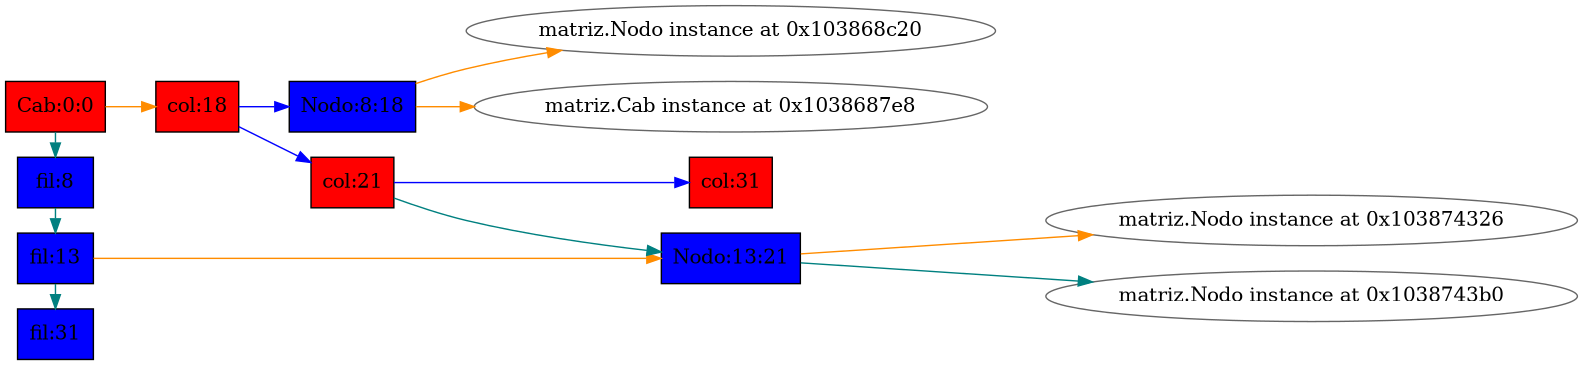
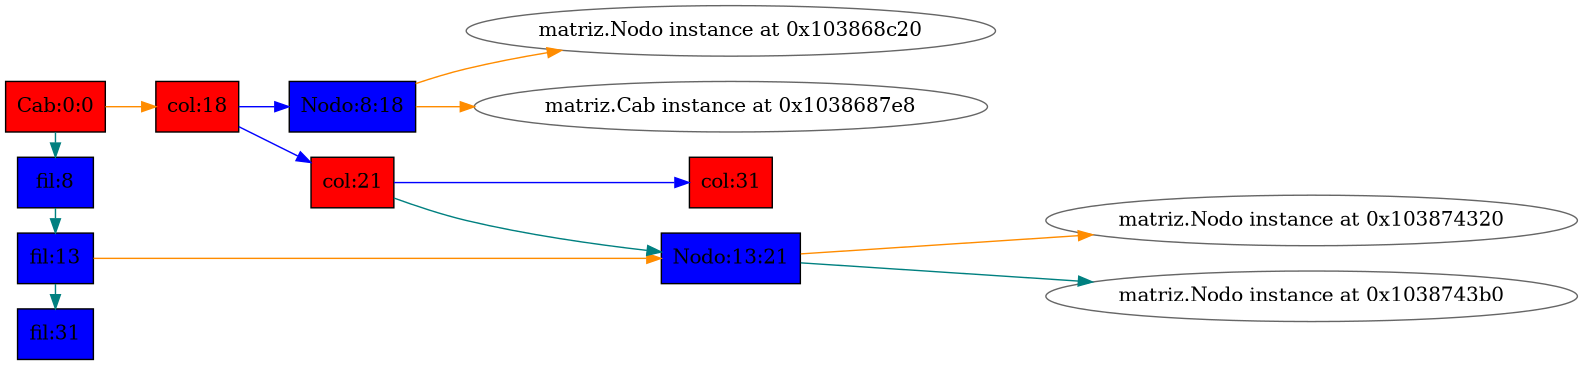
node "matriz.Nodo instance at 0x103874326": label "matriz.Nodo instance at 0x103874326" -> "matriz.Nodo instance at 0x103874320"
